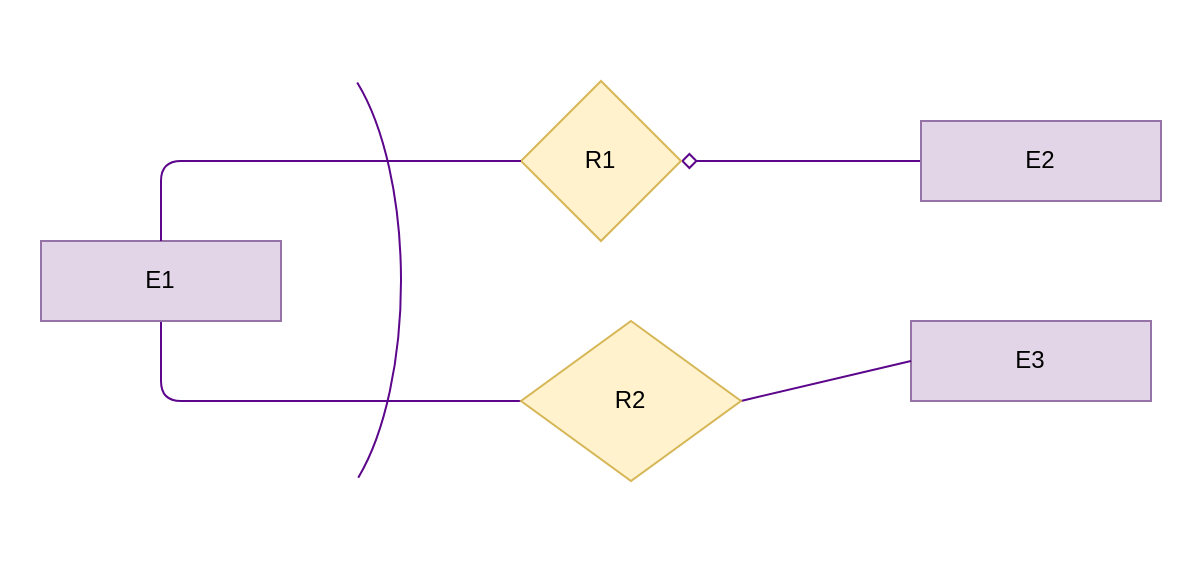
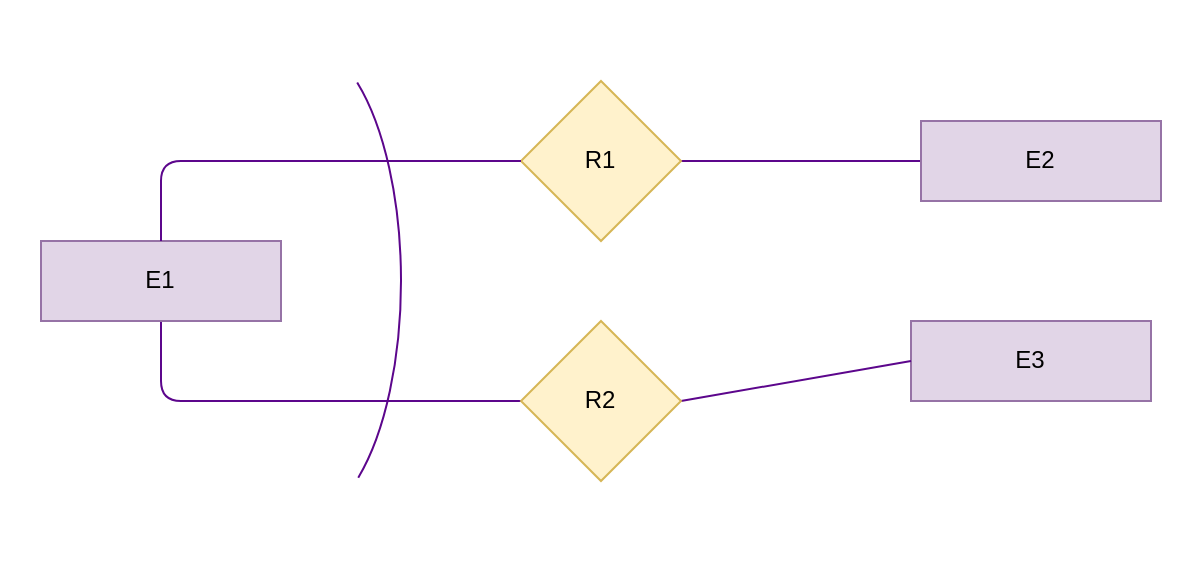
edge "E2" -> "R1": arrowhead diamond -> none
node "R2": size 220x160 -> 160x160
